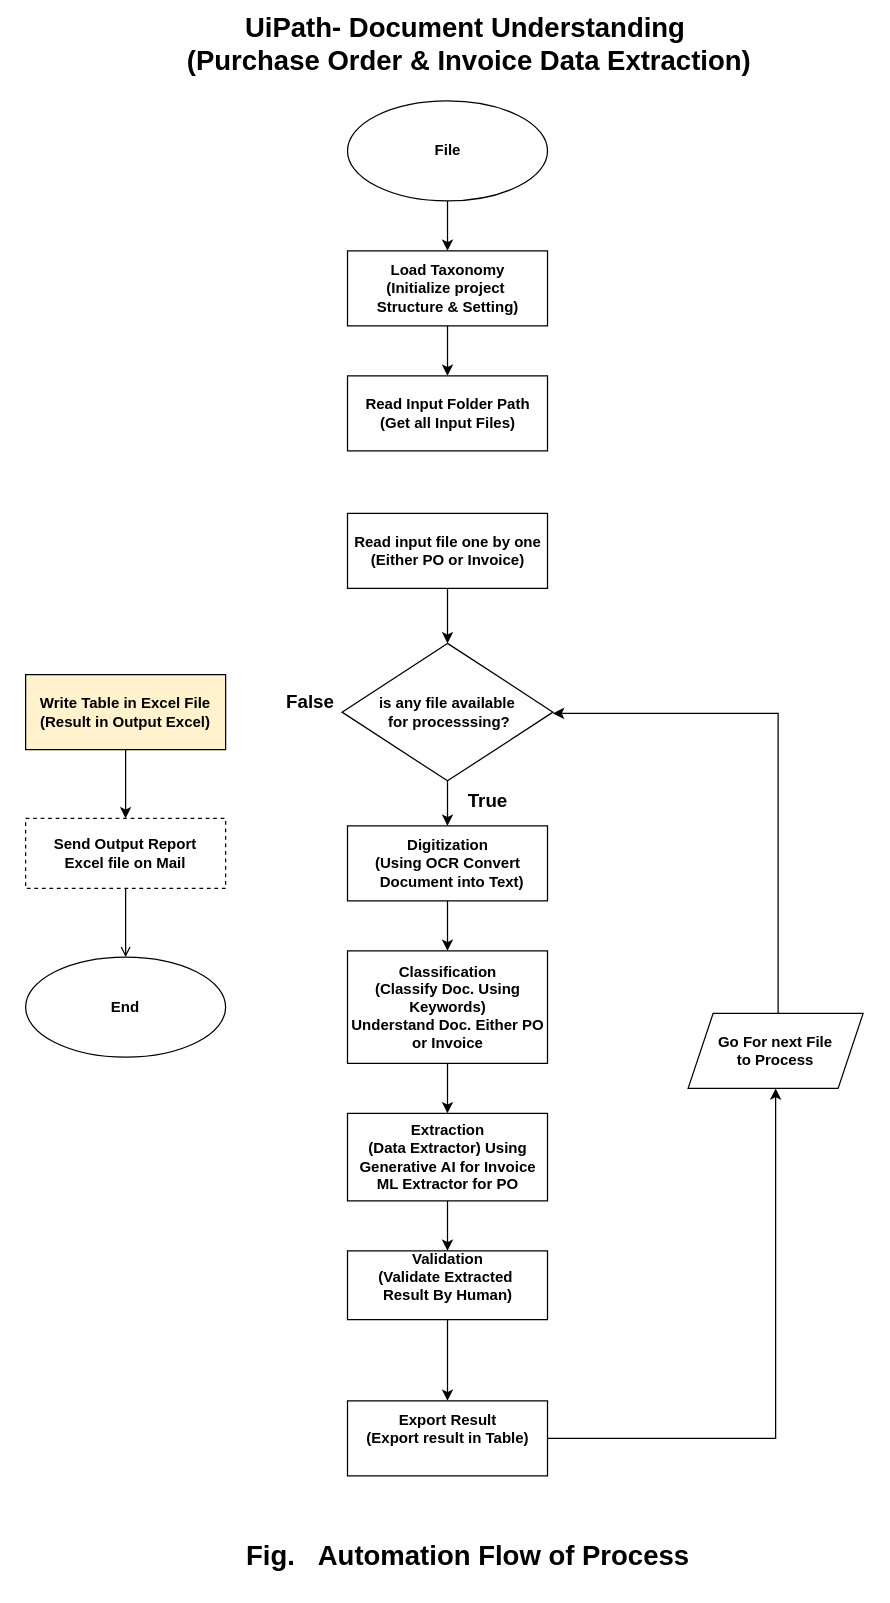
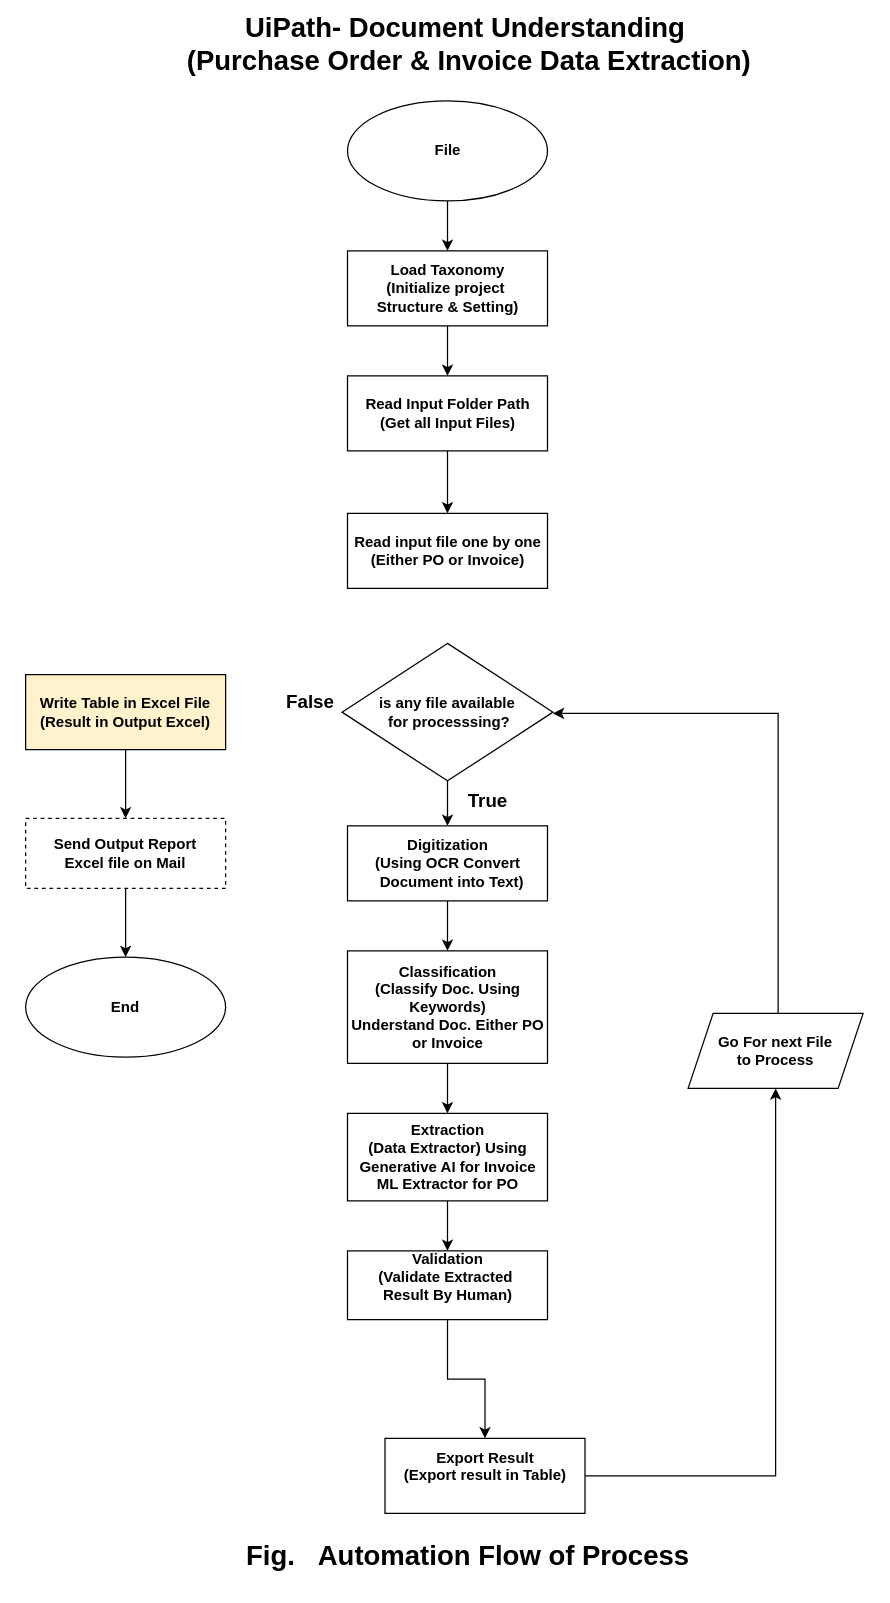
edge "Read Input Folder Path (Get all Input Files)" -> "Read input file one by one (Either PO or Invoice)": added
edge "Read input file one by one (Either PO or Invoice)" -> "is any file available for processsing?": removed
edge "Send Output Report Excel file on Mail" -> "End": arrowhead open -> classic
node "Export Result (Export result in Table)": moved (448, 1438) -> (485, 1476)
